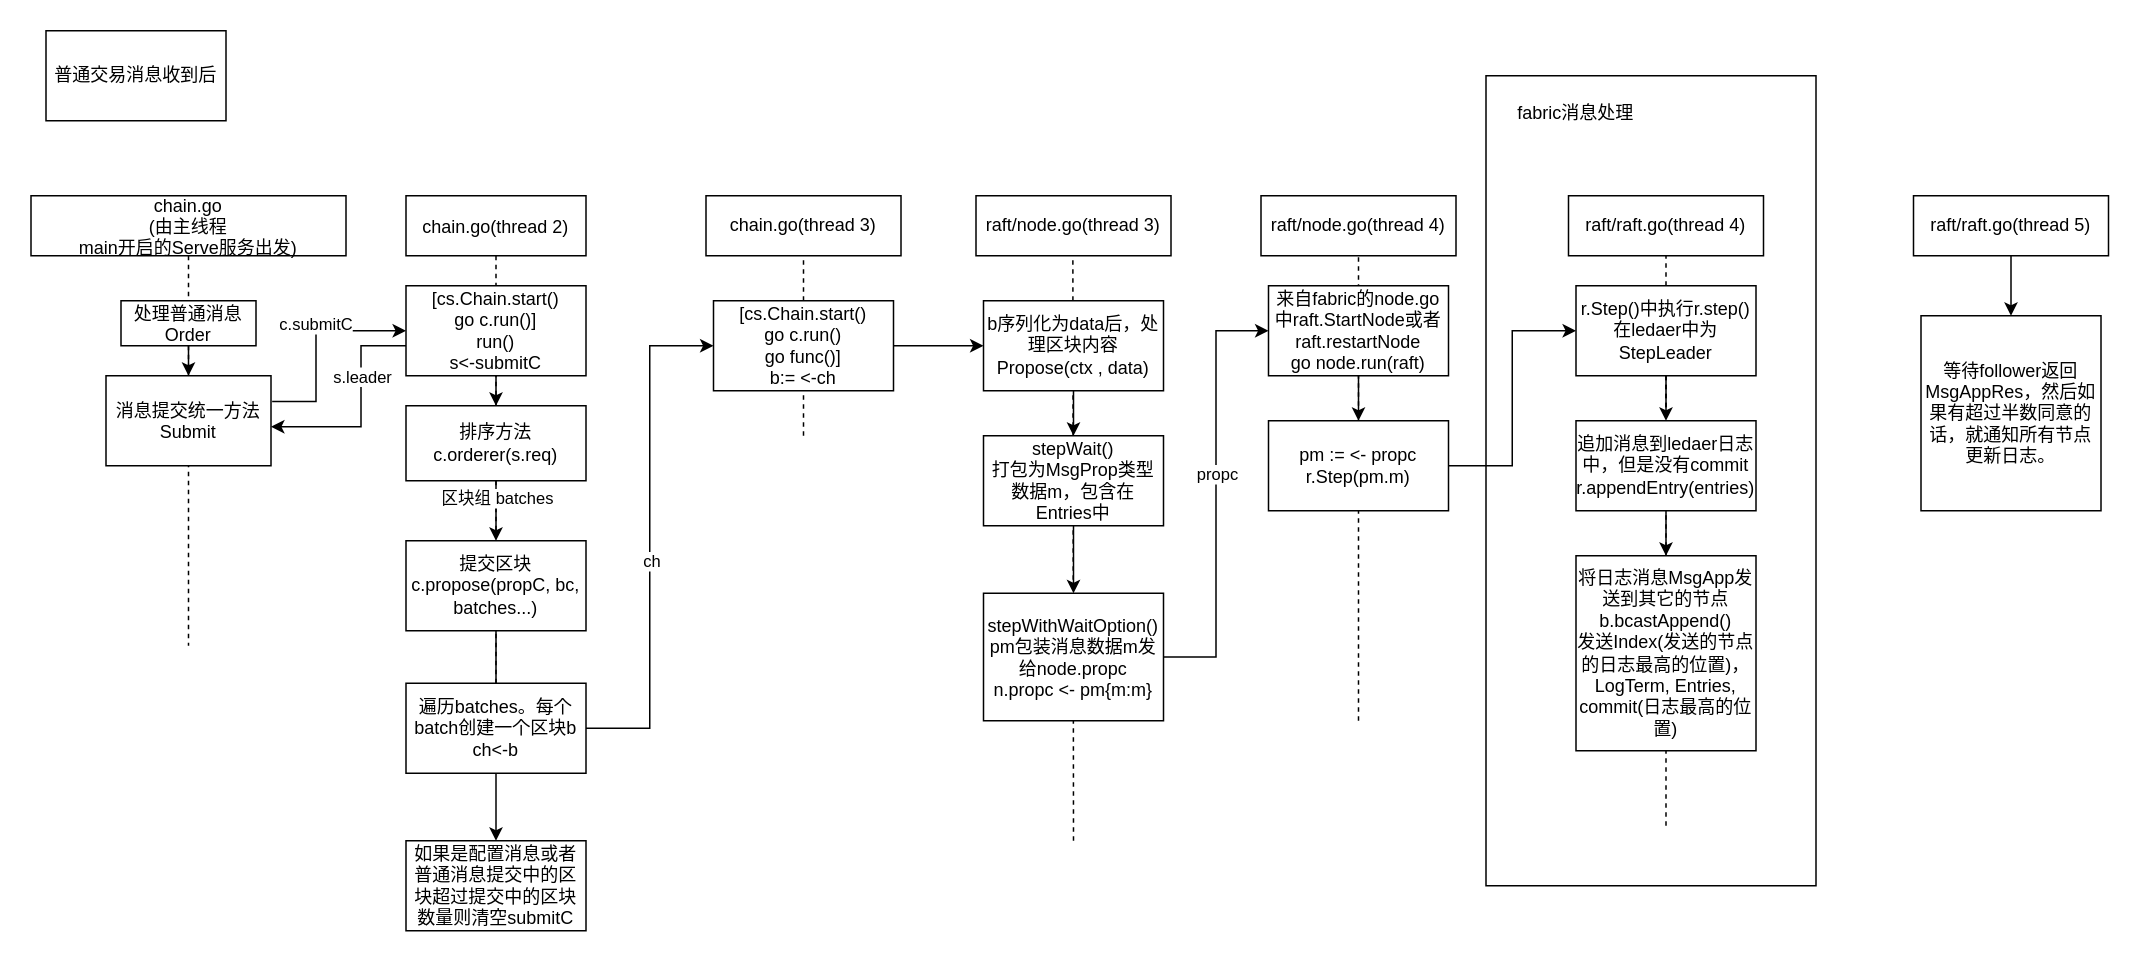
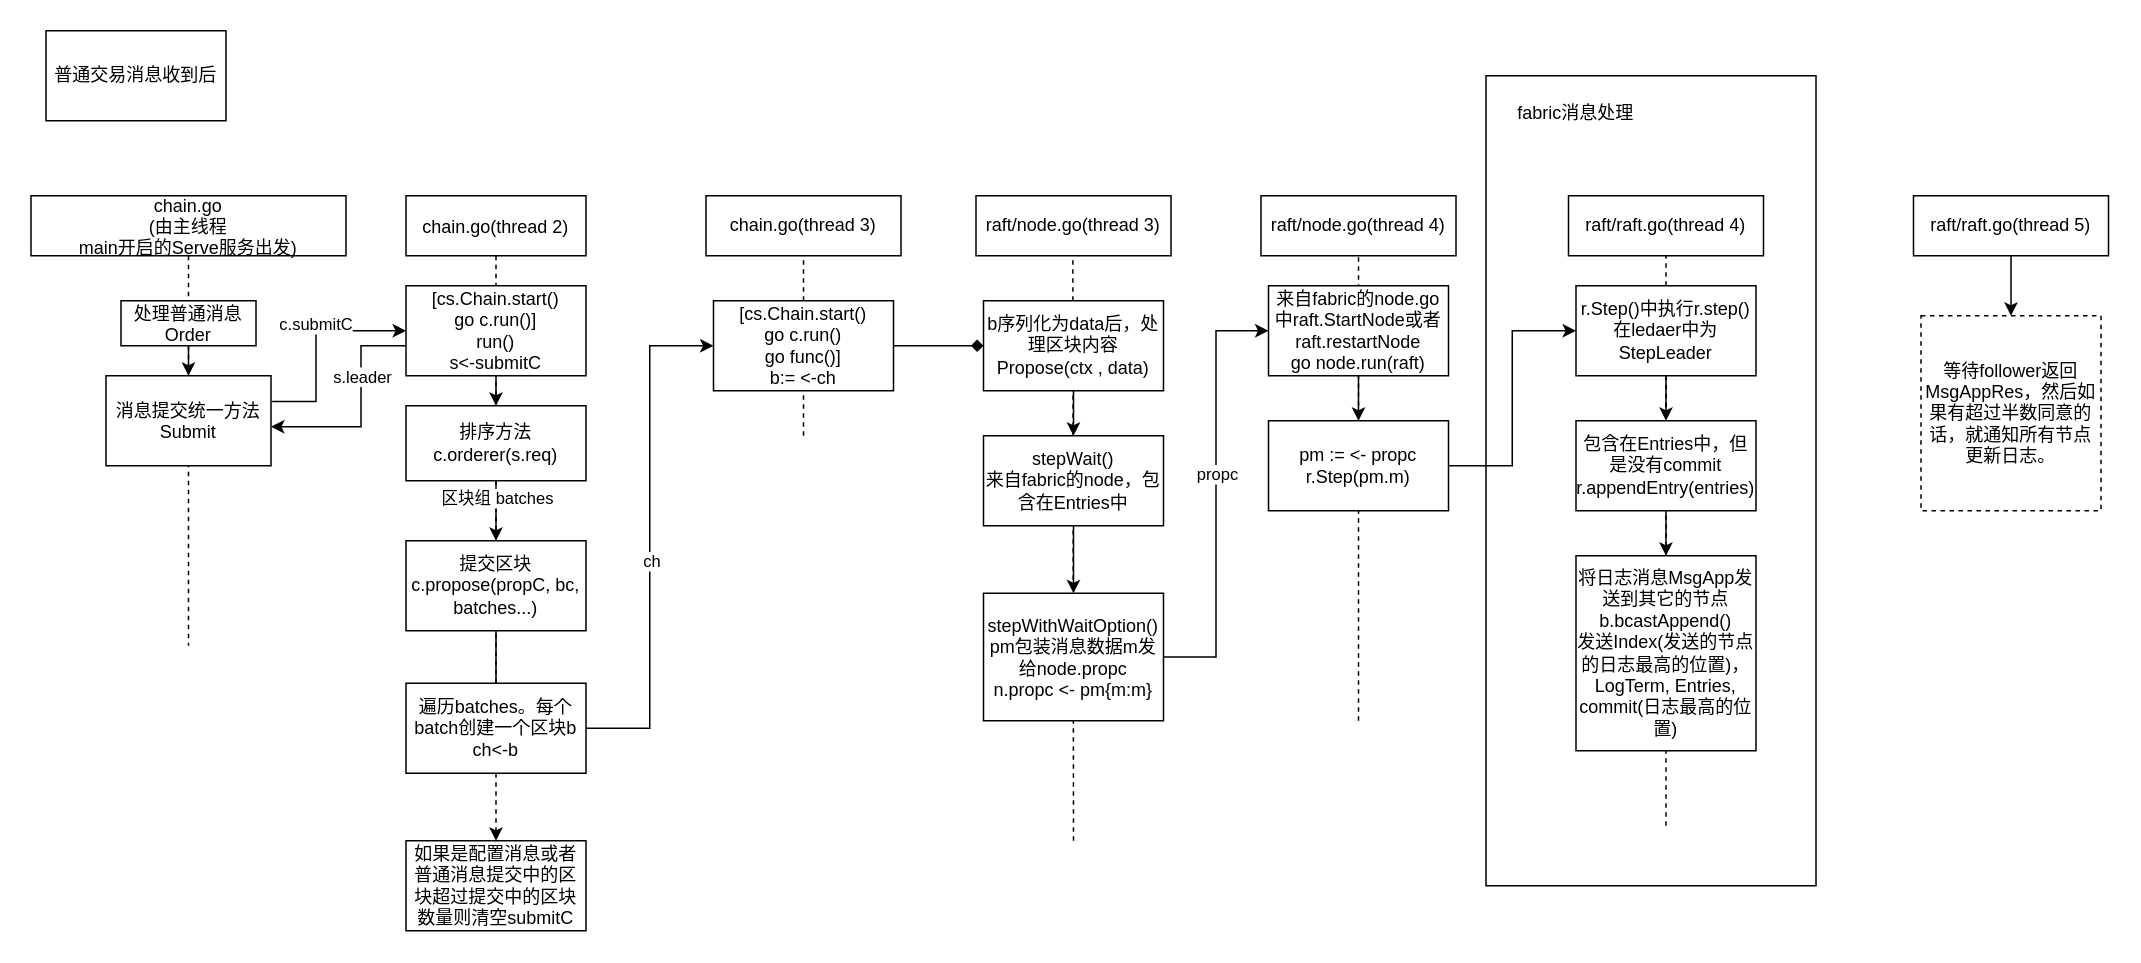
edge "[cs.Chain.start()go c.run() go func()] b:= <-ch" -> "b序列化为data后，处理区块内容 Propose(ctx , data)": arrowhead classic -> diamond
node "等待follower返回MsgAppRes，然后如果有超过半数同意的话，就通知所有节点更新日志。": style solid -> dashed
node "追加消息到ledaer日志中，但是没有commit r.appendEntry(entries)": label "追加消息到ledaer日志中，但是没有commit r.appendEntry(entries)" -> "包含在Entries中，但是没有commit r.appendEntry(entries)"
node "stepWait() 打包为MsgProp类型数据m，包含在Entries中": label "stepWait() 打包为MsgProp类型数据m，包含在Entries中" -> "stepWait() 来自fabric的node，包含在Entries中"
edge "遍历batches。每个batch创建一个区块b ch<-b" -> "如果是配置消息或者普通消息提交中的区块超过提交中的区块数量则清空submitC": style solid -> dashed
